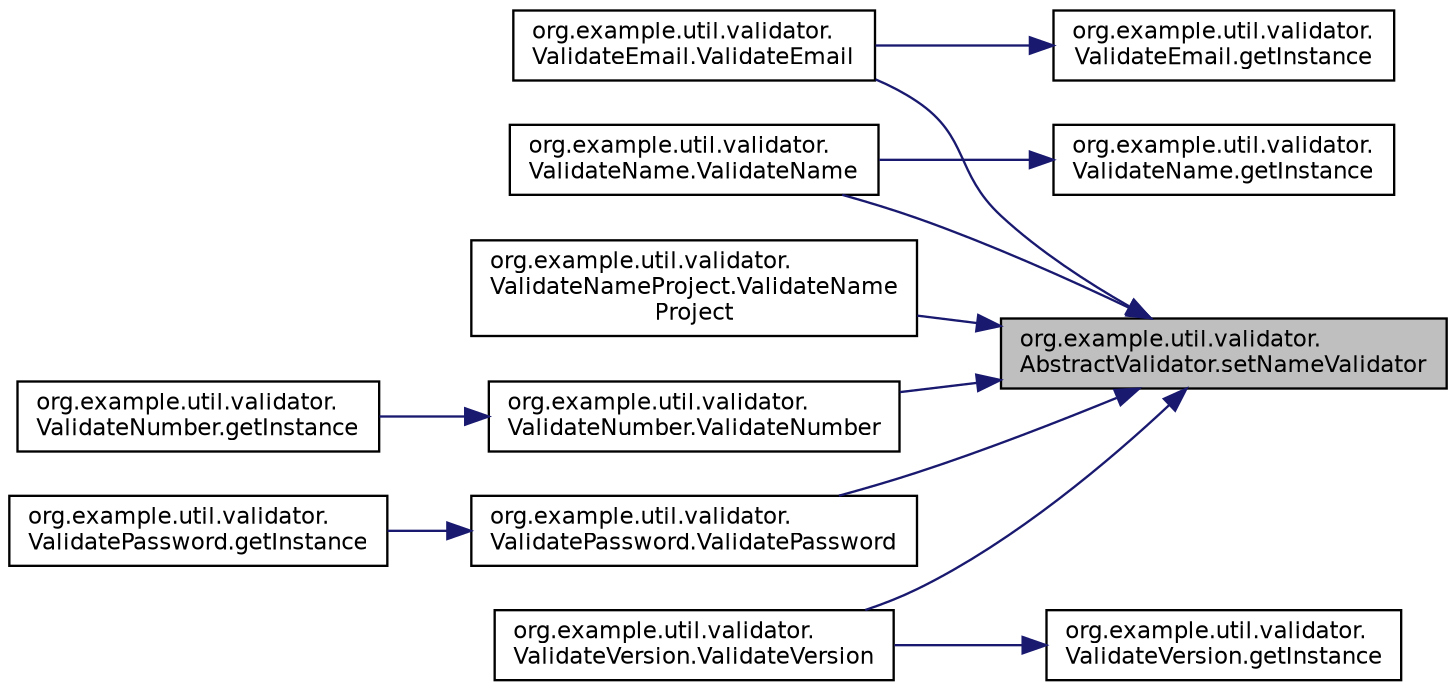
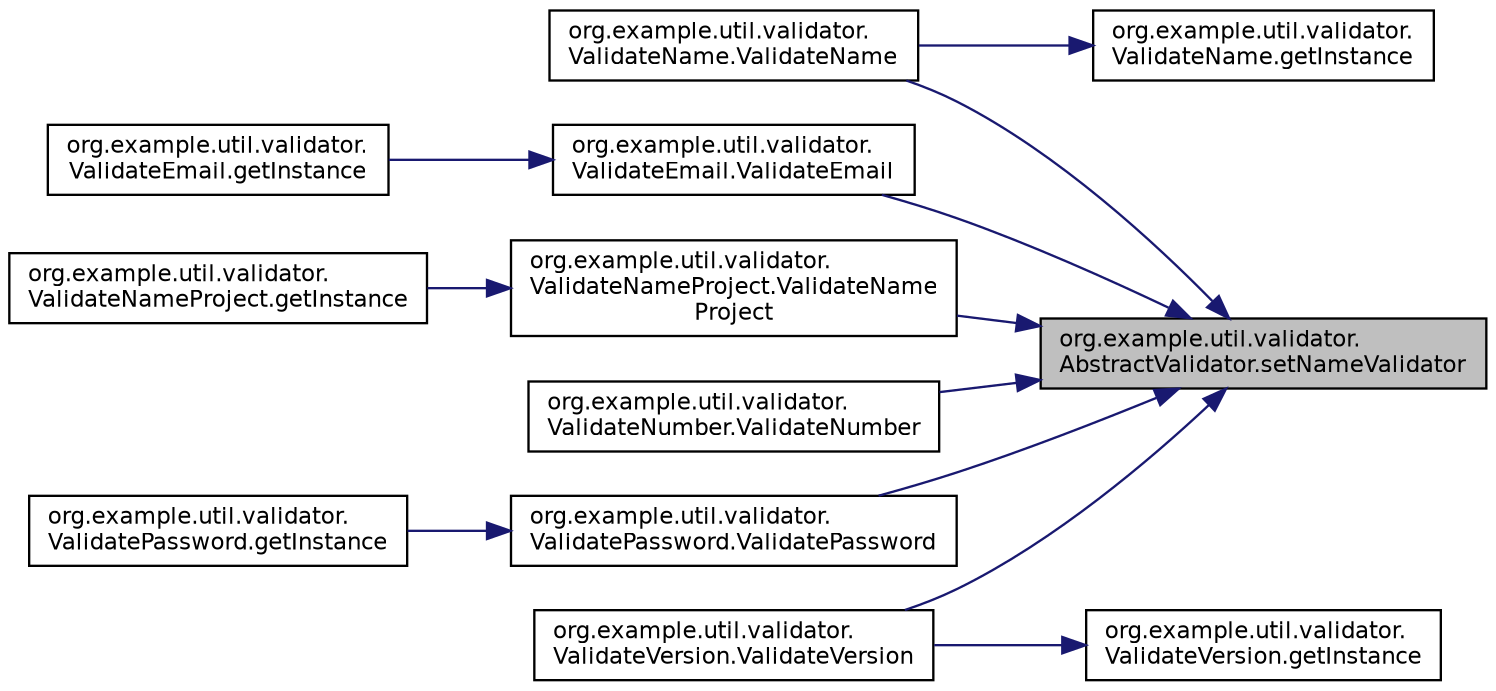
edge "org.example.util.validator. ValidateEmail.ValidateEmail" -> "org.example.util.validator. ValidateEmail.getInstance": reversed
node "org.example.util.validator. ValidateNameProject.getInstance": added
node "org.example.util.validator. ValidateNumber.getInstance": removed
